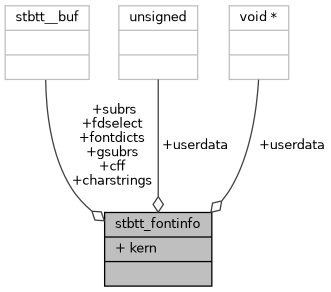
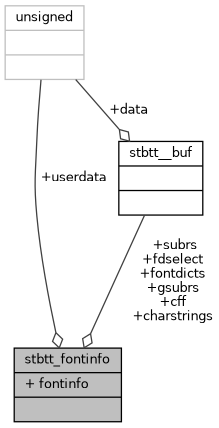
node "stbtt__buf": color grey75 -> black
node "void *": removed
edge "unsigned" -> "stbtt__buf": added, label "+data"
node "stbtt_fontinfo": text "+ kern" -> "+ fontinfo"
